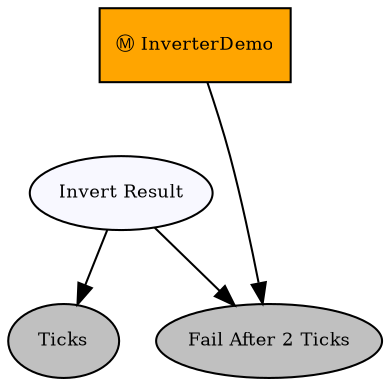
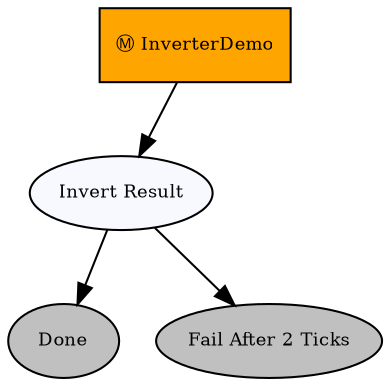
edge "Ⓜ InverterDemo" -> "Fail After 2 Ticks": now "Ⓜ InverterDemo" -> "Invert Result"
node "Ticks": label "Ticks" -> "Done"
